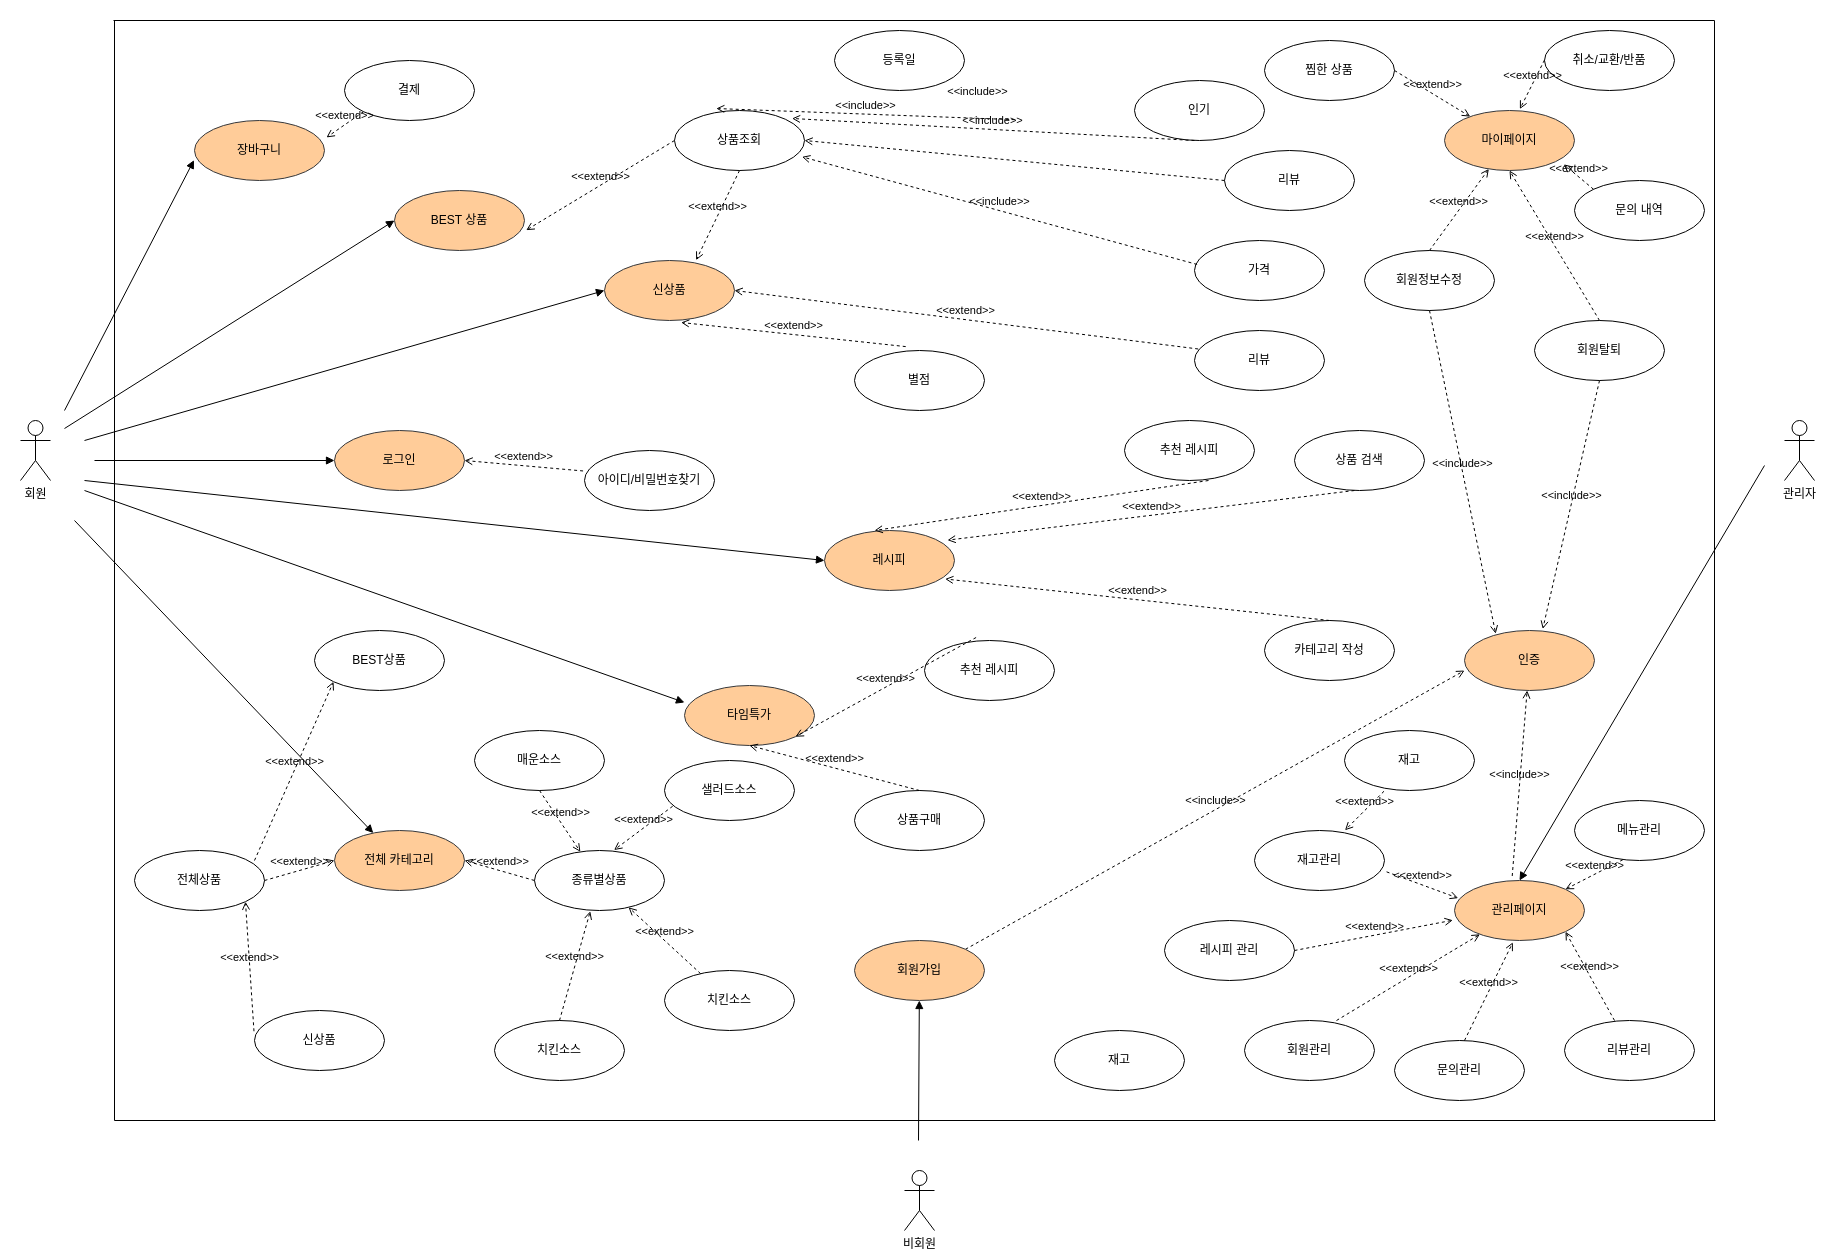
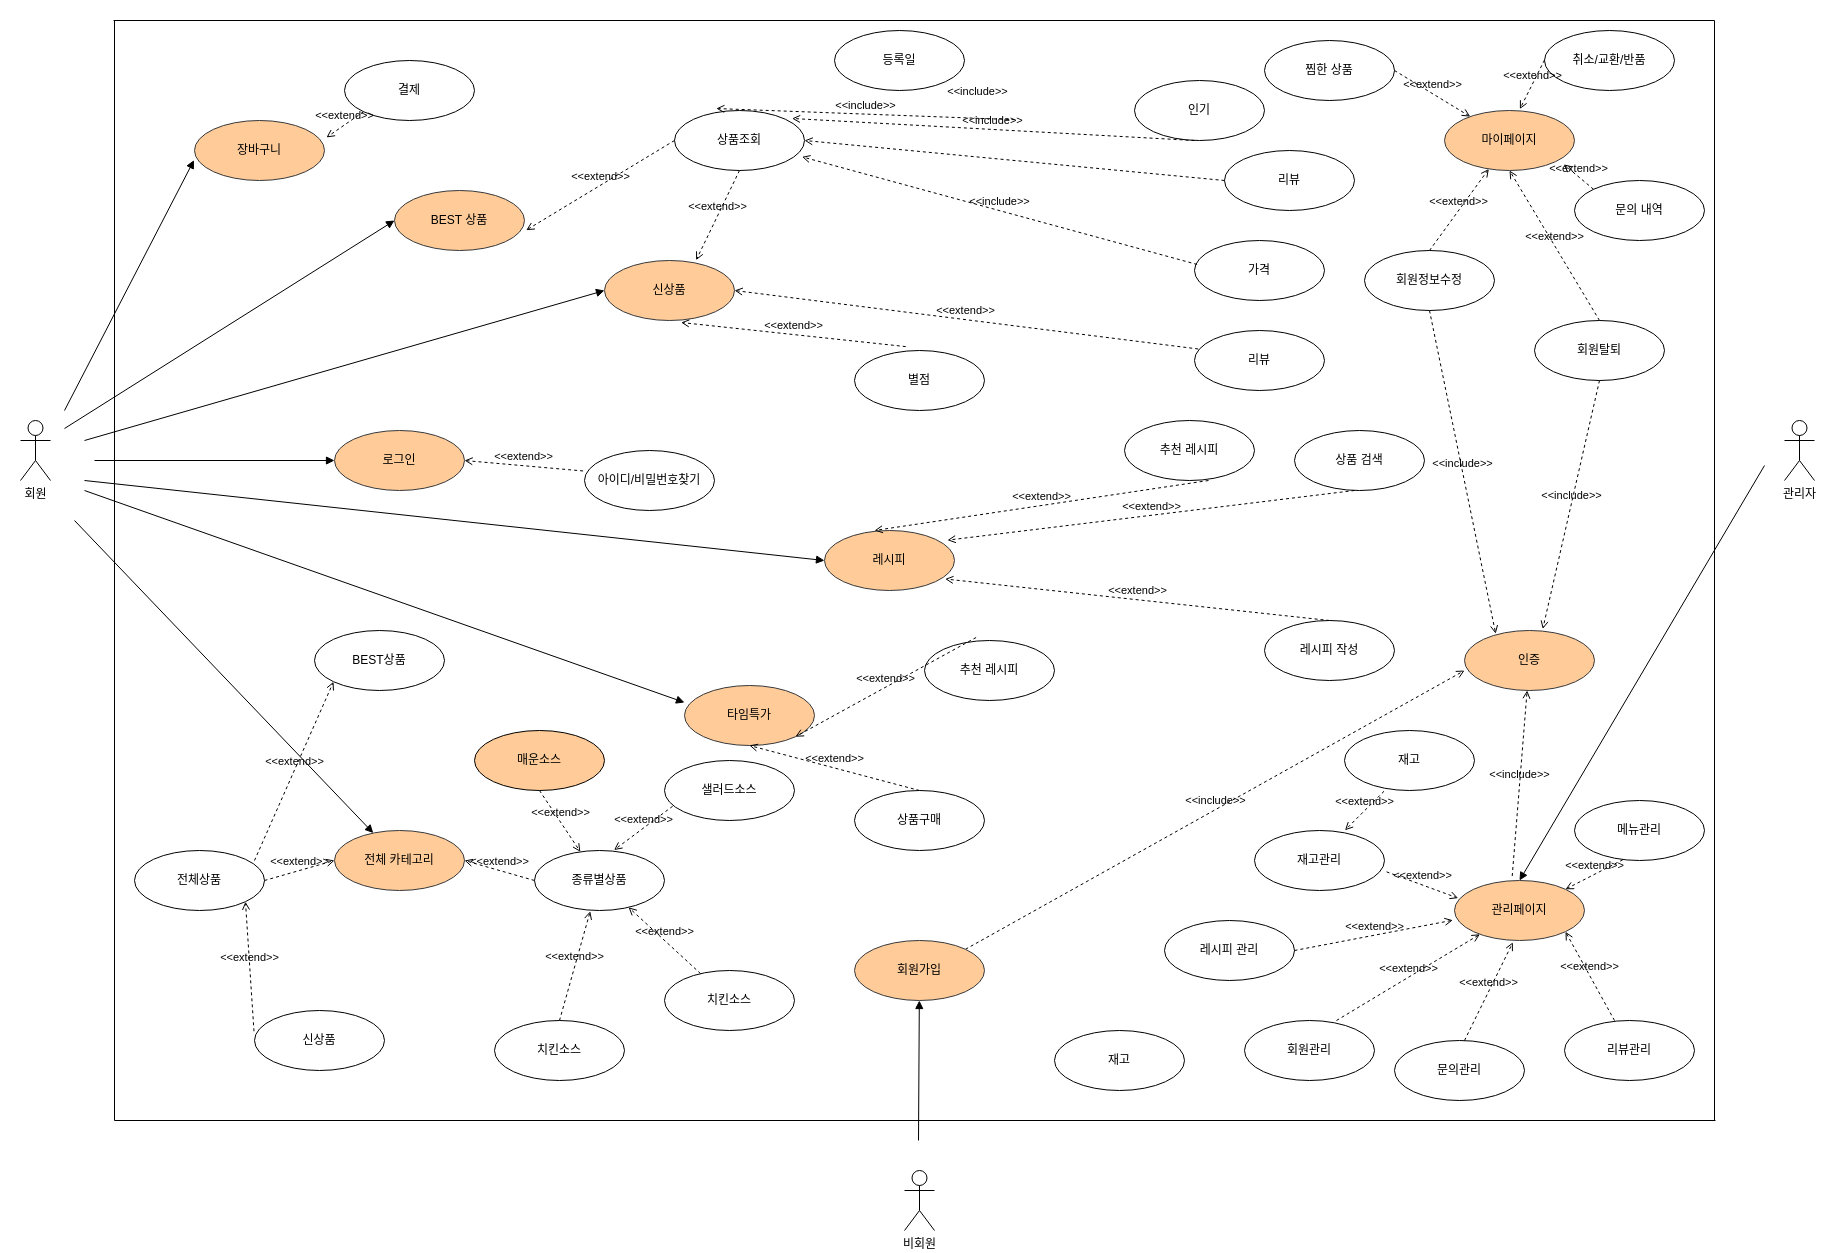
node "카테고리 작성": label "카테고리 작성" -> "레시피 작성"
node "매운소스": fillcolor #ffffff -> #ffcc99
